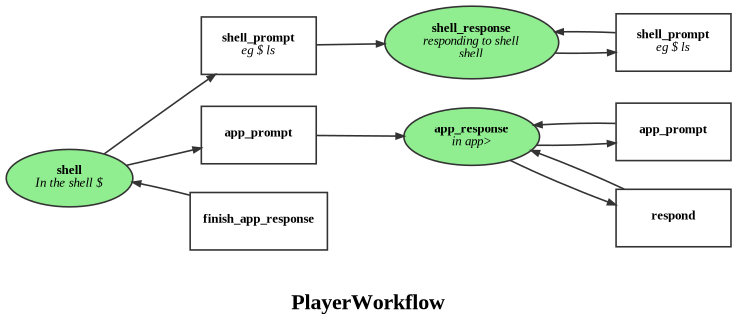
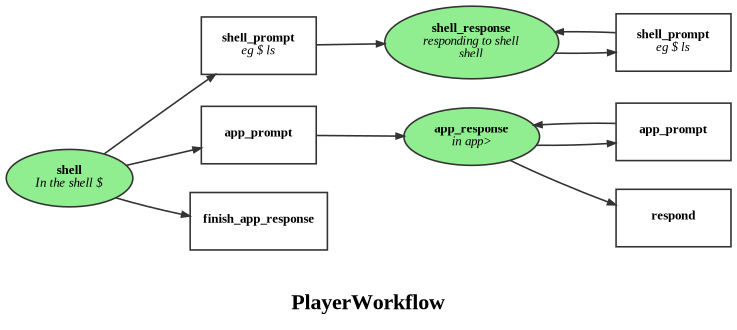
edge "respond" -> "app_response": removed
edge "finish_app_response" -> "shell": reversed
